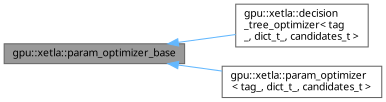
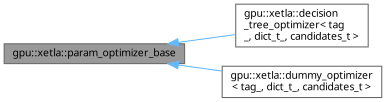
node "gpu::xetla::param_optimizer < tag_, dict_t_, candidates_t >": label "gpu::xetla::param_optimizer < tag_, dict_t_, candidates_t >" -> "gpu::xetla::dummy_optimizer < tag_, dict_t_, candidates_t >"
